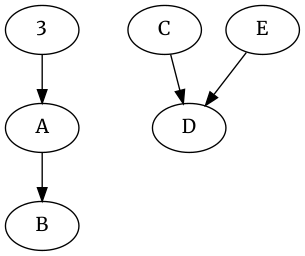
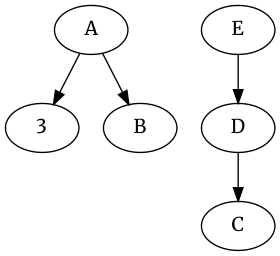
edge "3" -> "A": reversed
edge "C" -> "D": reversed
